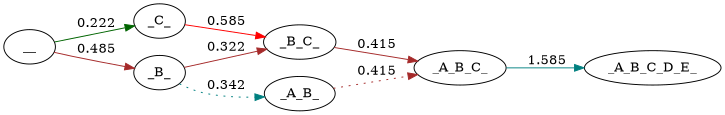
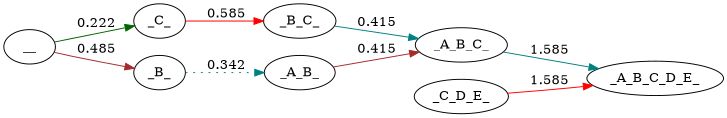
edge "_B_C_" -> "_A_B_C_": color brown -> teal
edge "_B_" -> "_B_C_": removed, label "0.322"
edge "_A_B_" -> "_A_B_C_": style dotted -> solid
node "_C_D_E_": added
